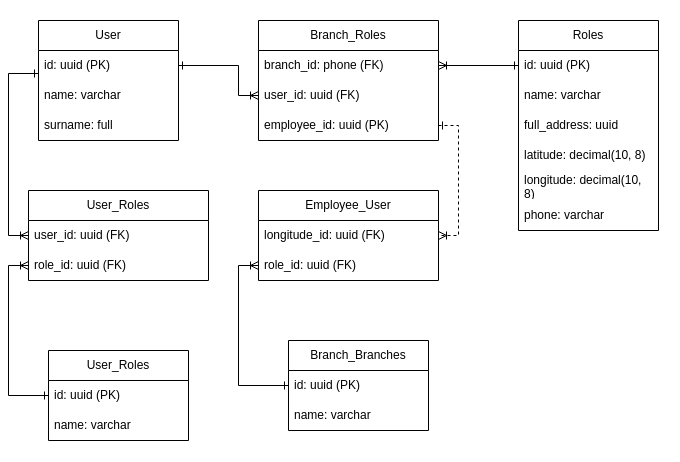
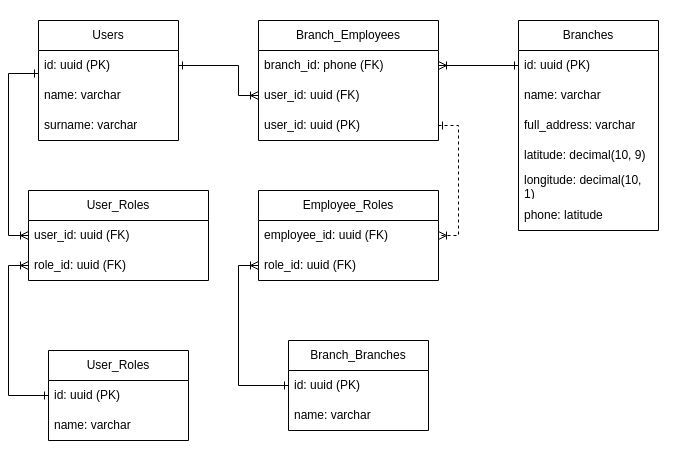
node "User": label "User" -> "Users"
node "Branch_Roles": label "Branch_Roles" -> "Branch_Employees"
node "Roles": label "Roles" -> "Branches"
node "surname: full": label "surname: full" -> "surname: varchar"
node "employee_id: uuid (PK)": label "employee_id: uuid (PK)" -> "user_id: uuid (PK)"
node "full_address: uuid": label "full_address: uuid" -> "full_address: varchar"
node "latitude: decimal(10, 8)": label "latitude: decimal(10, 8)" -> "latitude: decimal(10, 9)"
node "longitude: decimal(10, 8)": label "longitude: decimal(10, 8)" -> "longitude: decimal(10, 1)"
node "Employee_User": label "Employee_User" -> "Employee_Roles"
node "phone: varchar": label "phone: varchar" -> "phone: latitude"
node "longitude_id: uuid (FK)": label "longitude_id: uuid (FK)" -> "employee_id: uuid (FK)"
